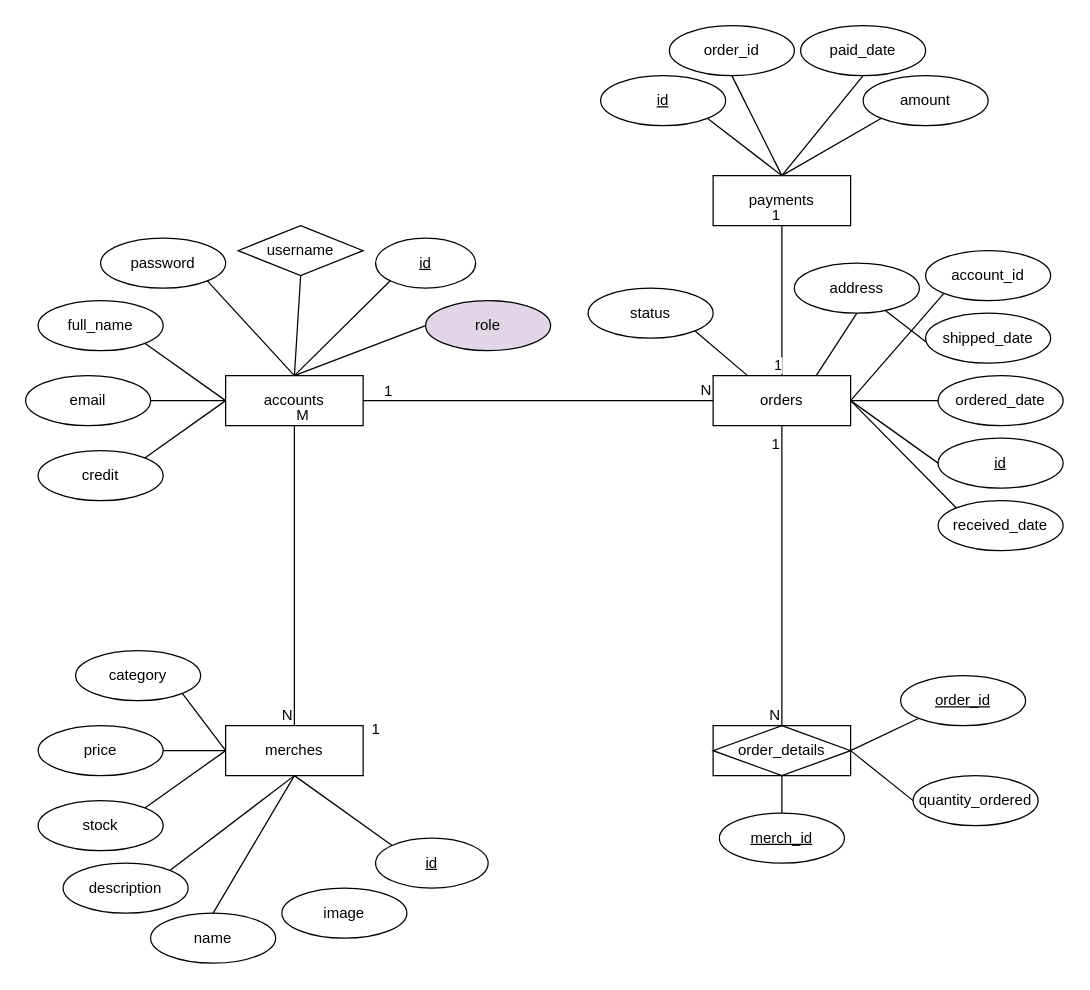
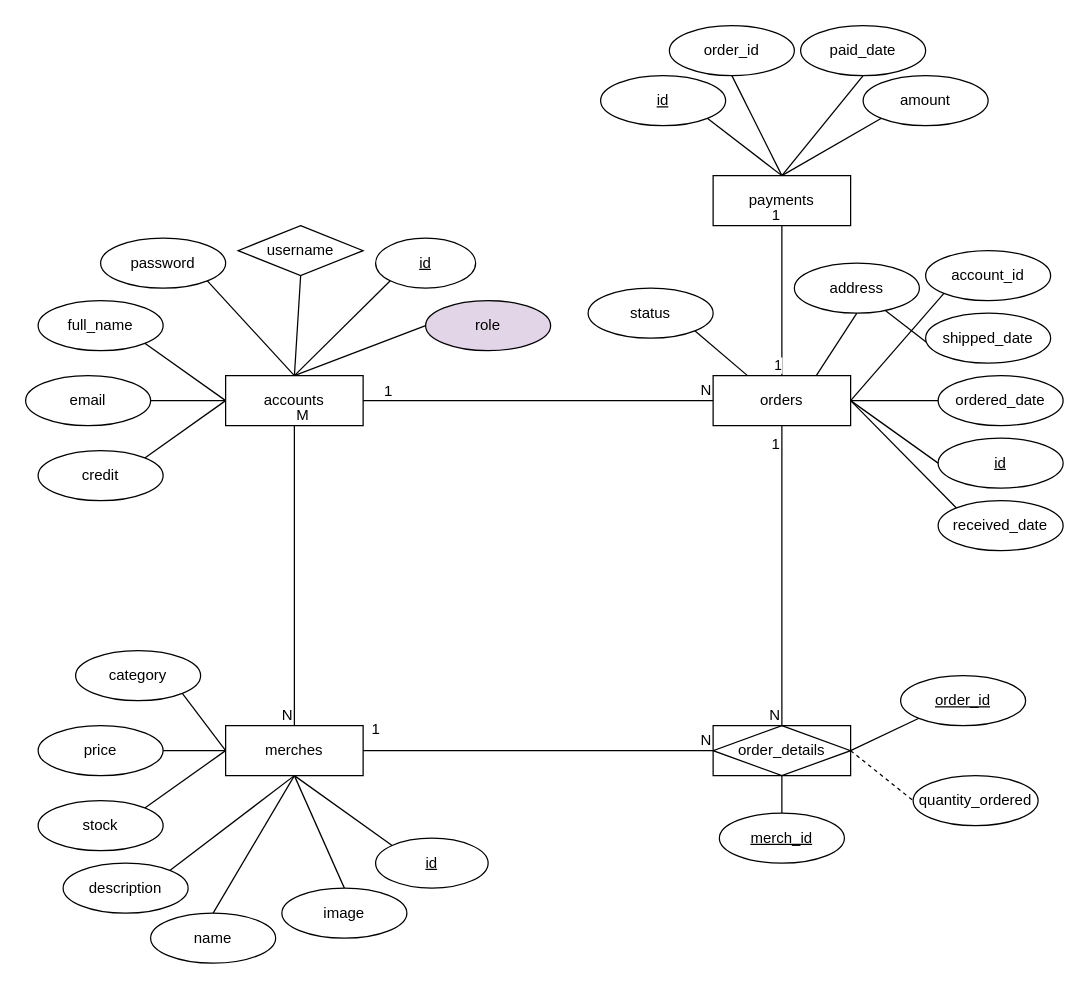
edge "merches" -- "order_details": added, label "N"
edge "order_details" -- "quantity_ordered": style solid -> dashed
edge "merches" -- "image": added
